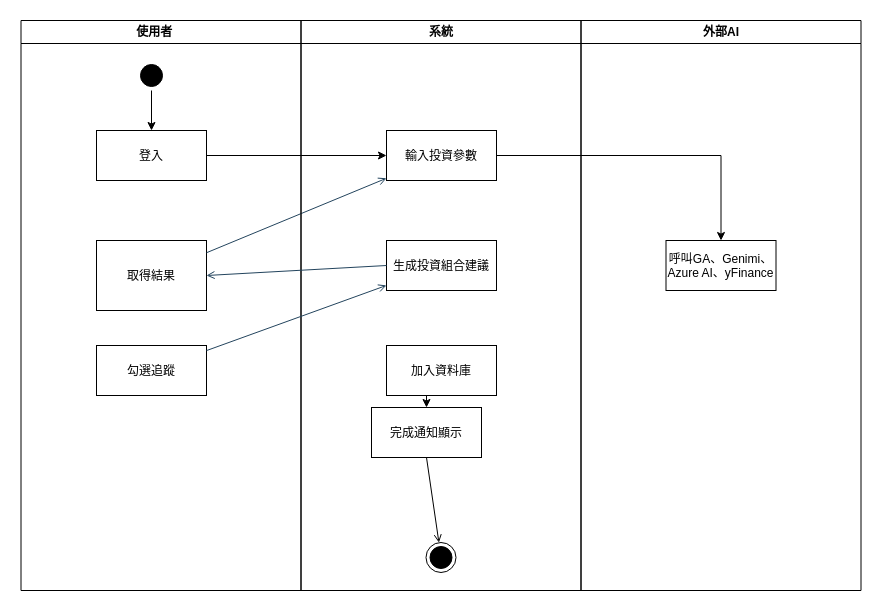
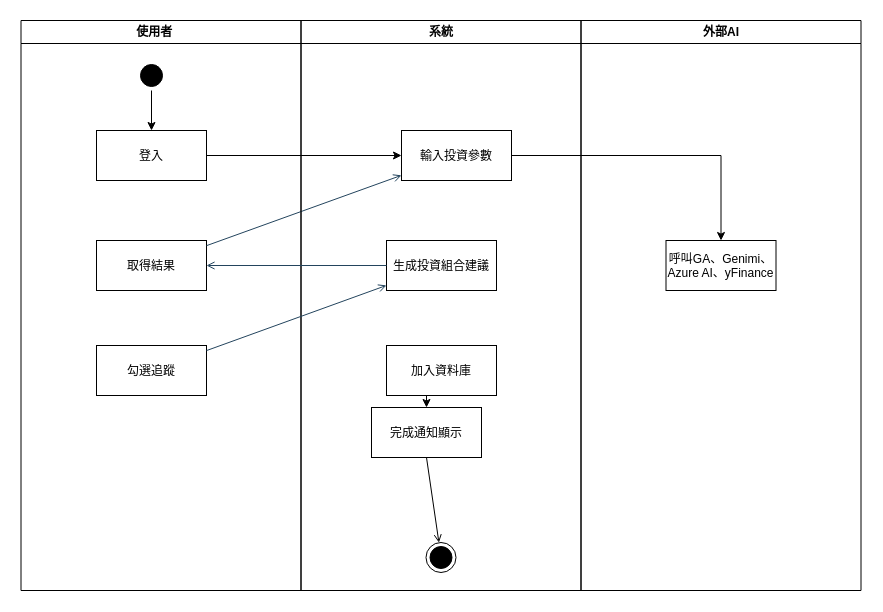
node "輸入投資參數": moved (442, 156) -> (457, 156)
node "取得結果": size 110x70 -> 110x50
